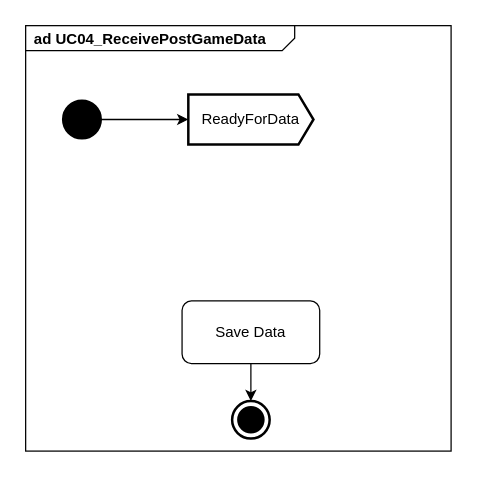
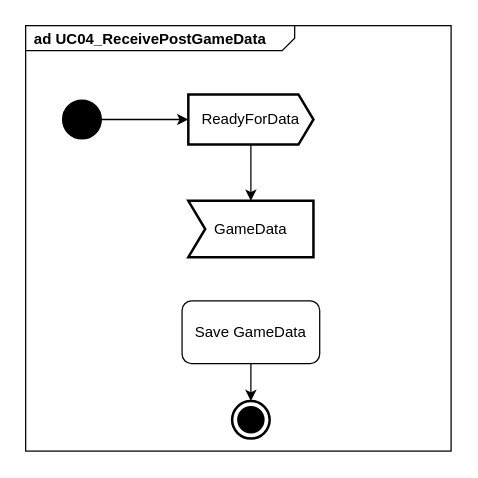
edge "ReadyForData" -> "GameData": added
node "GameData": added
node "Save Data": label "Save Data" -> "Save GameData"
